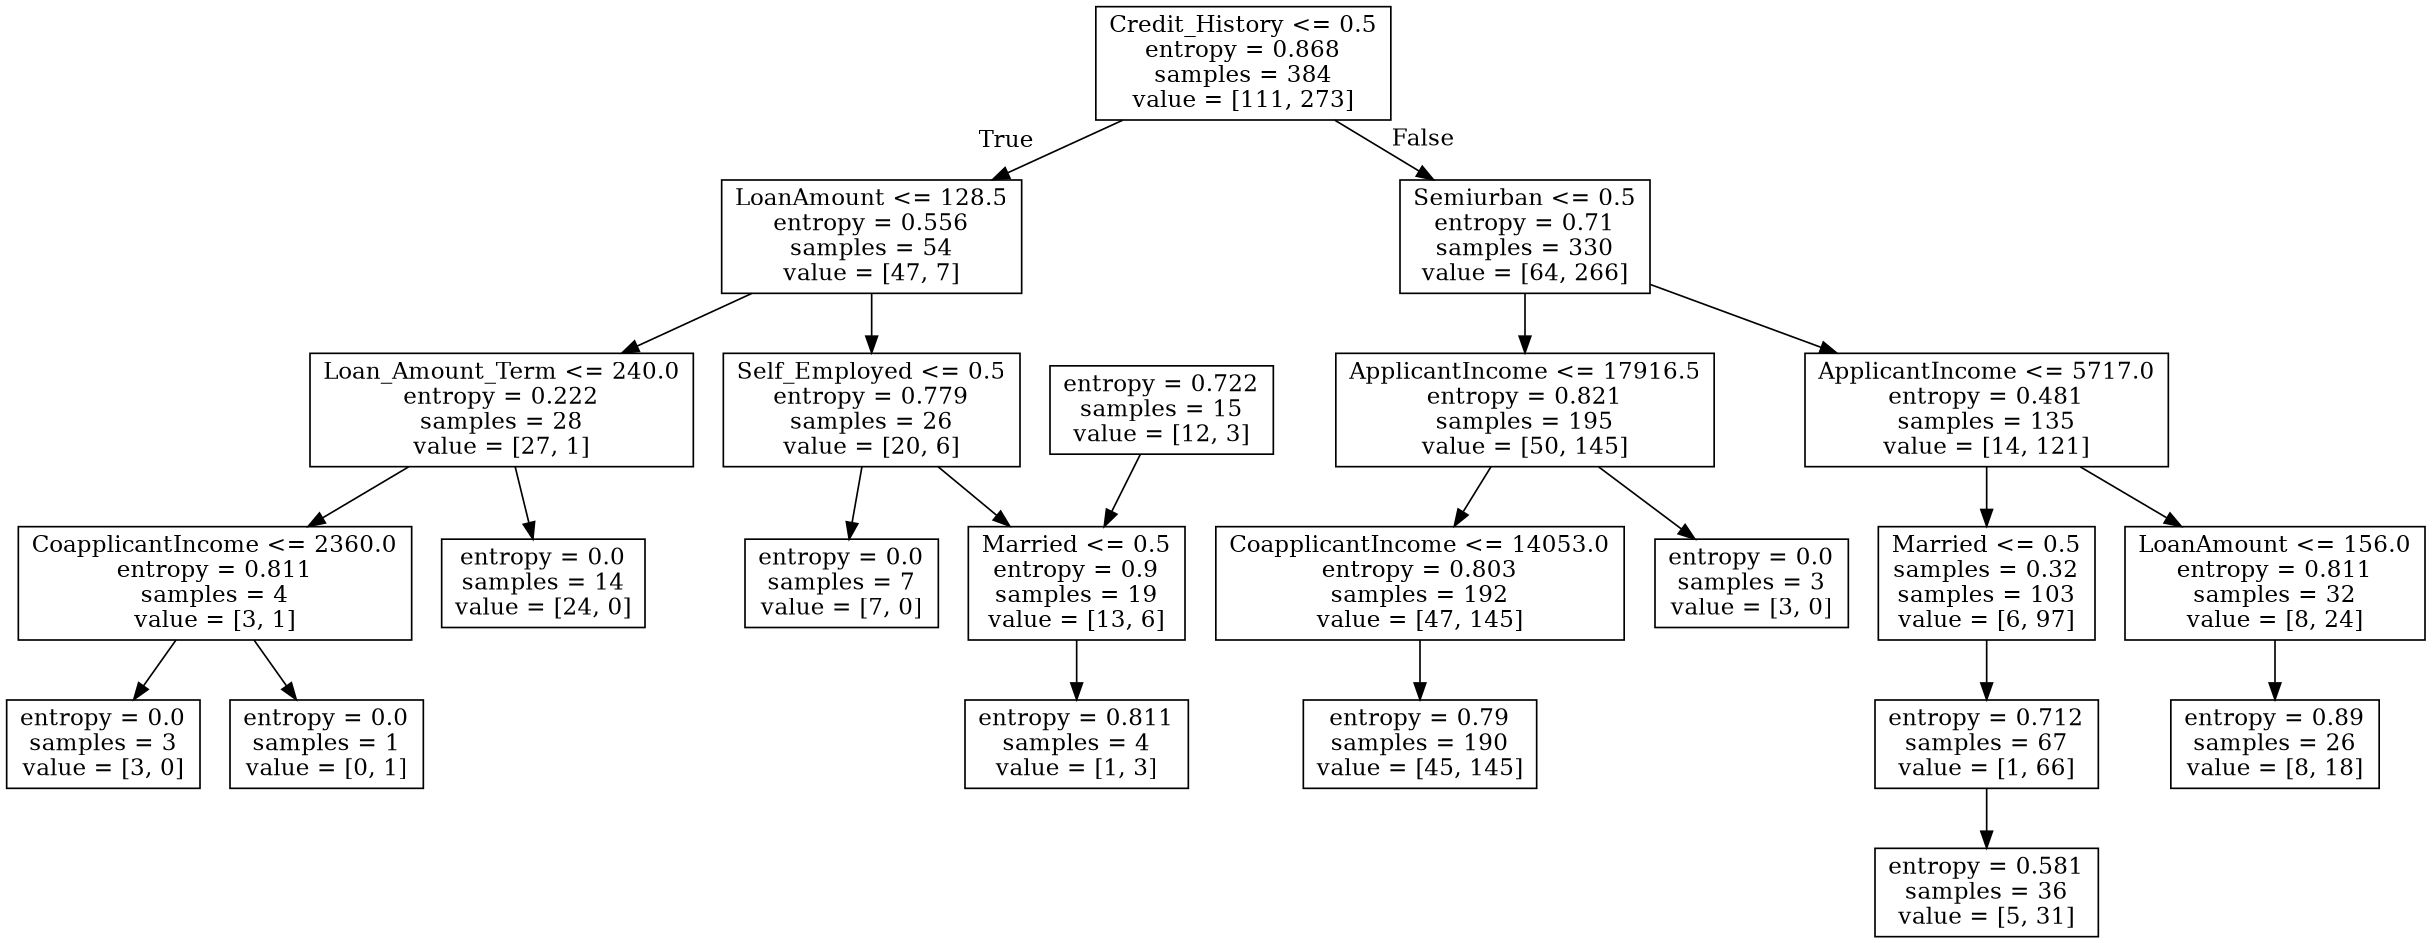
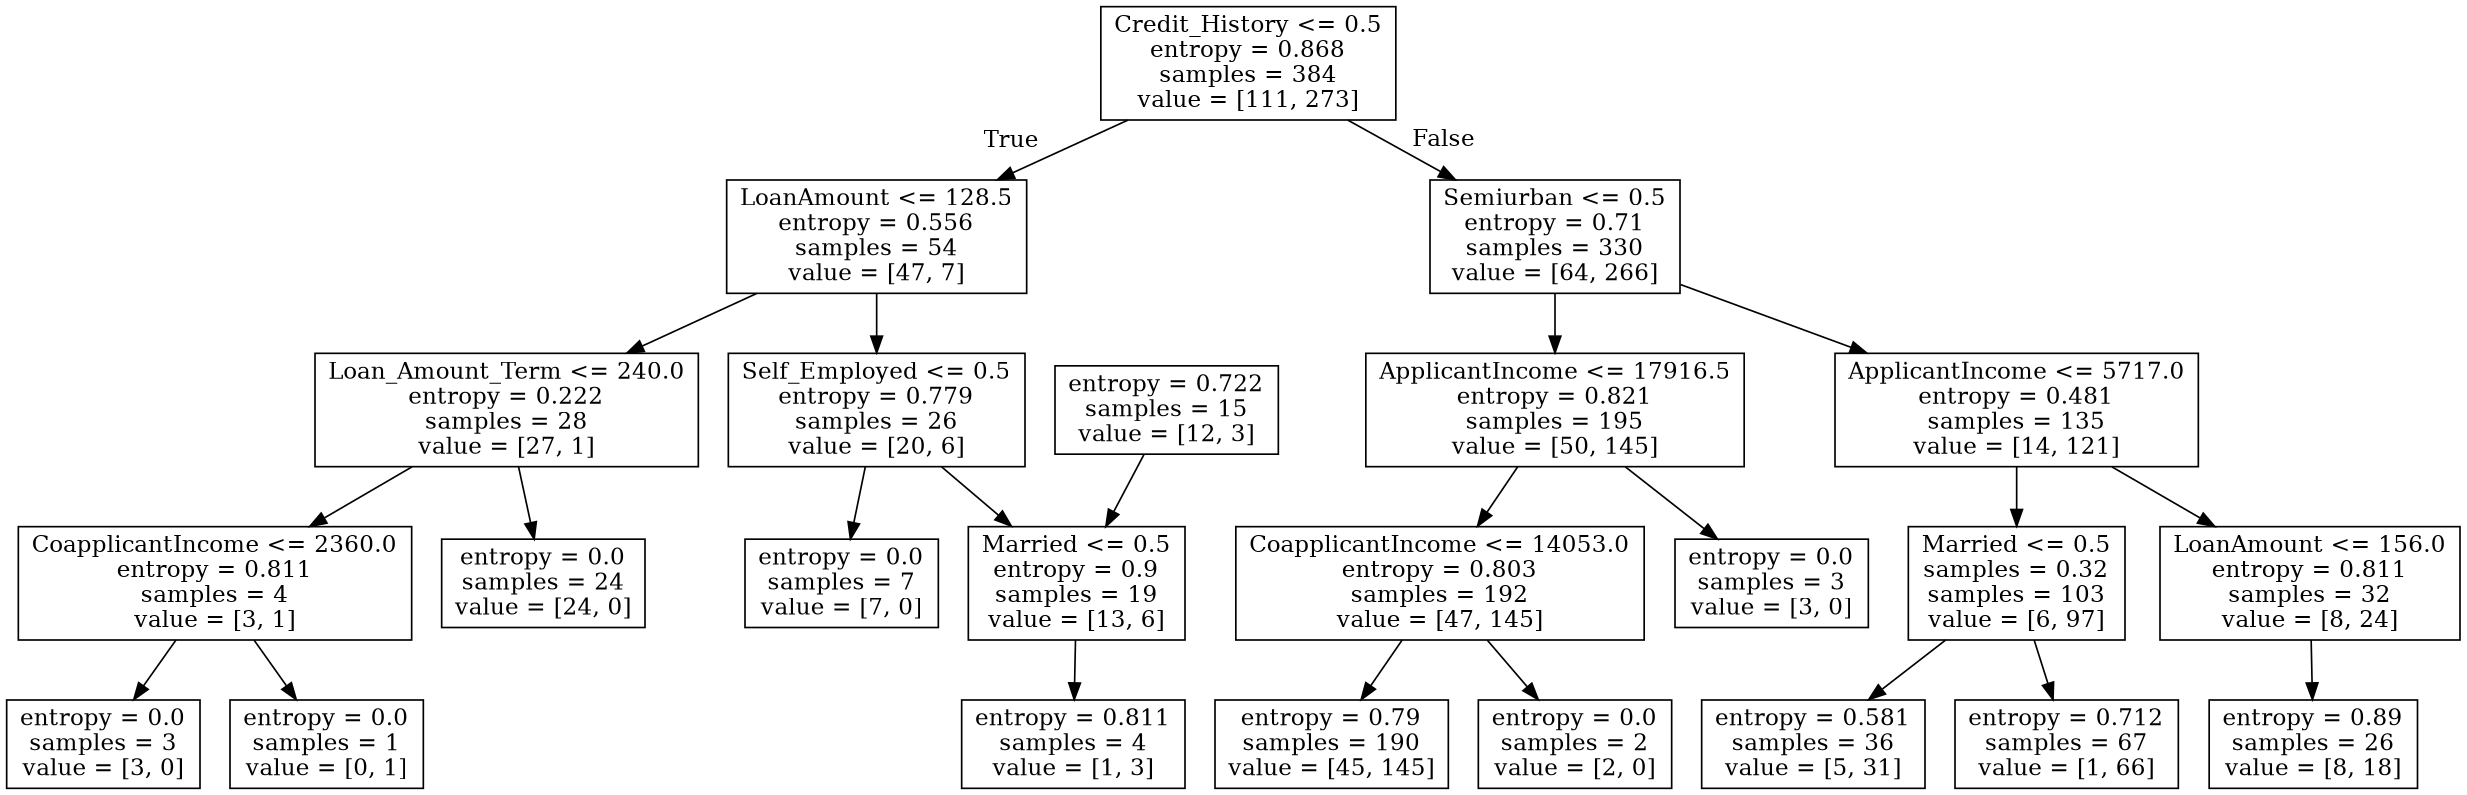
node "entropy = 0.0 samples = 14 value = [24, 0]": label "entropy = 0.0 samples = 14 value = [24, 0]" -> "entropy = 0.0 samples = 24 value = [24, 0]"
node "entropy = 0.0 samples = 2 value = [2, 0]": added
edge "entropy = 0.712 samples = 67 value = [1, 66]" -> "entropy = 0.581 samples = 36 value = [5, 31]": now "Married <= 0.5 samples = 0.32 samples = 103 value = [6, 97]" -> "entropy = 0.581 samples = 36 value = [5, 31]"
